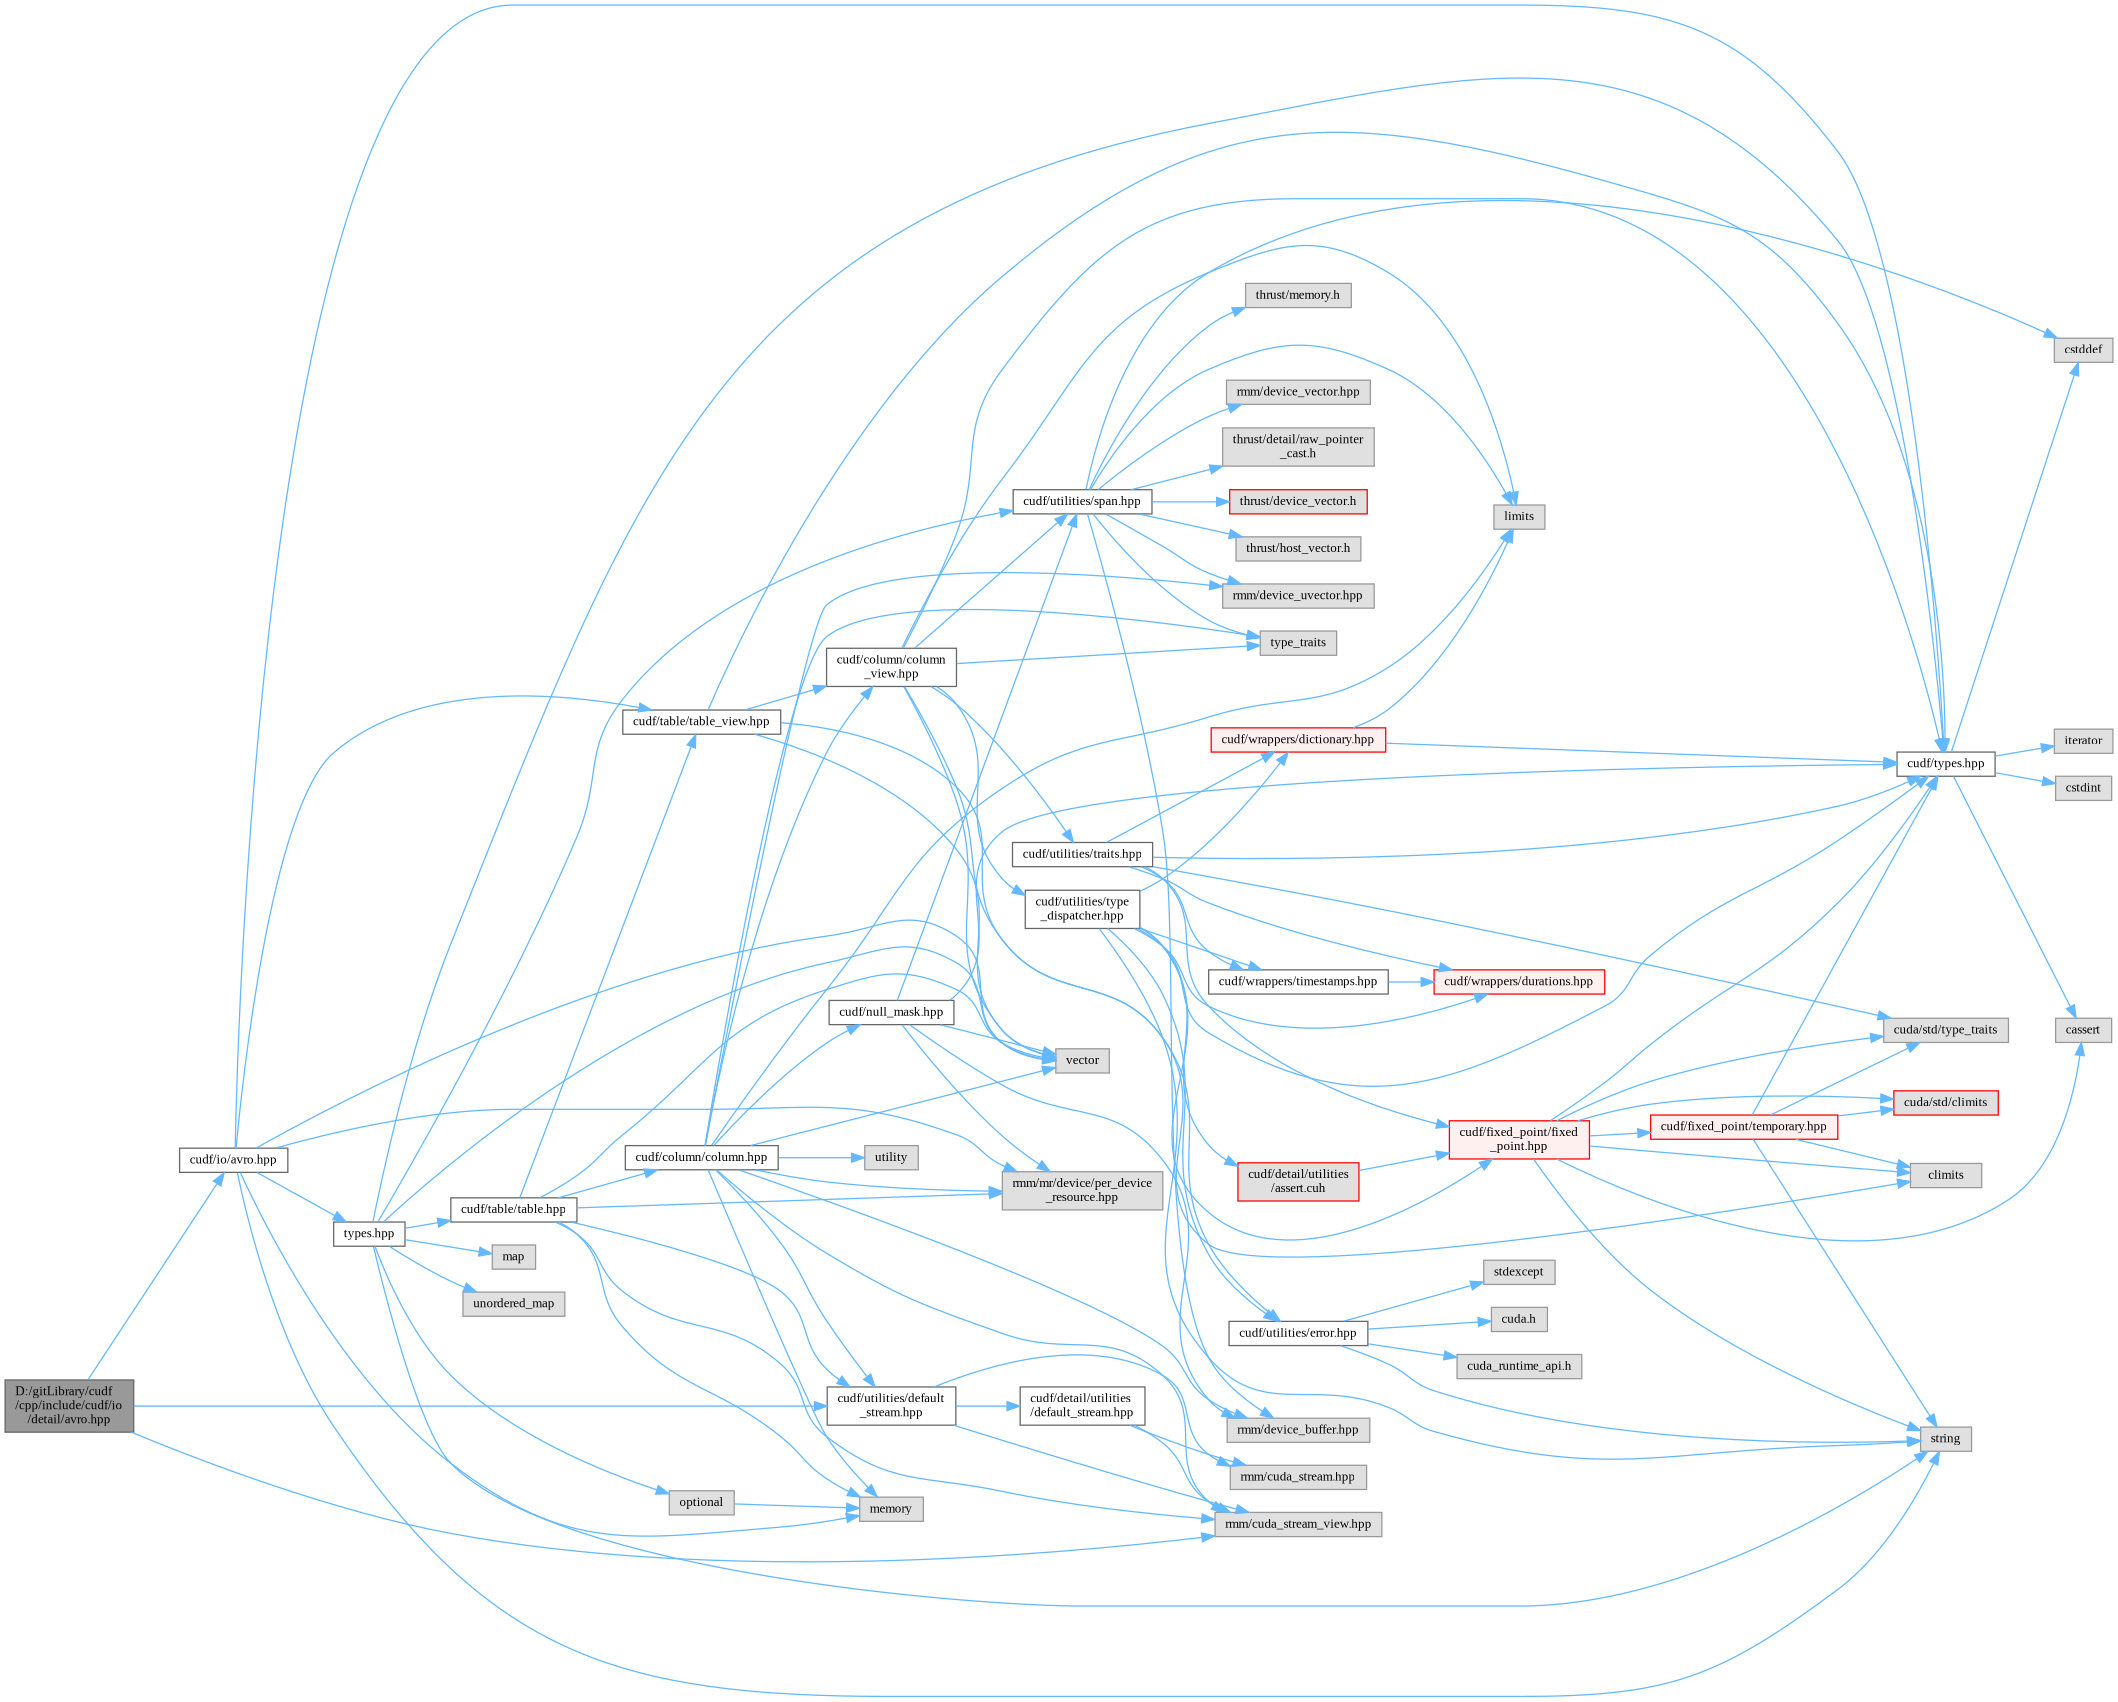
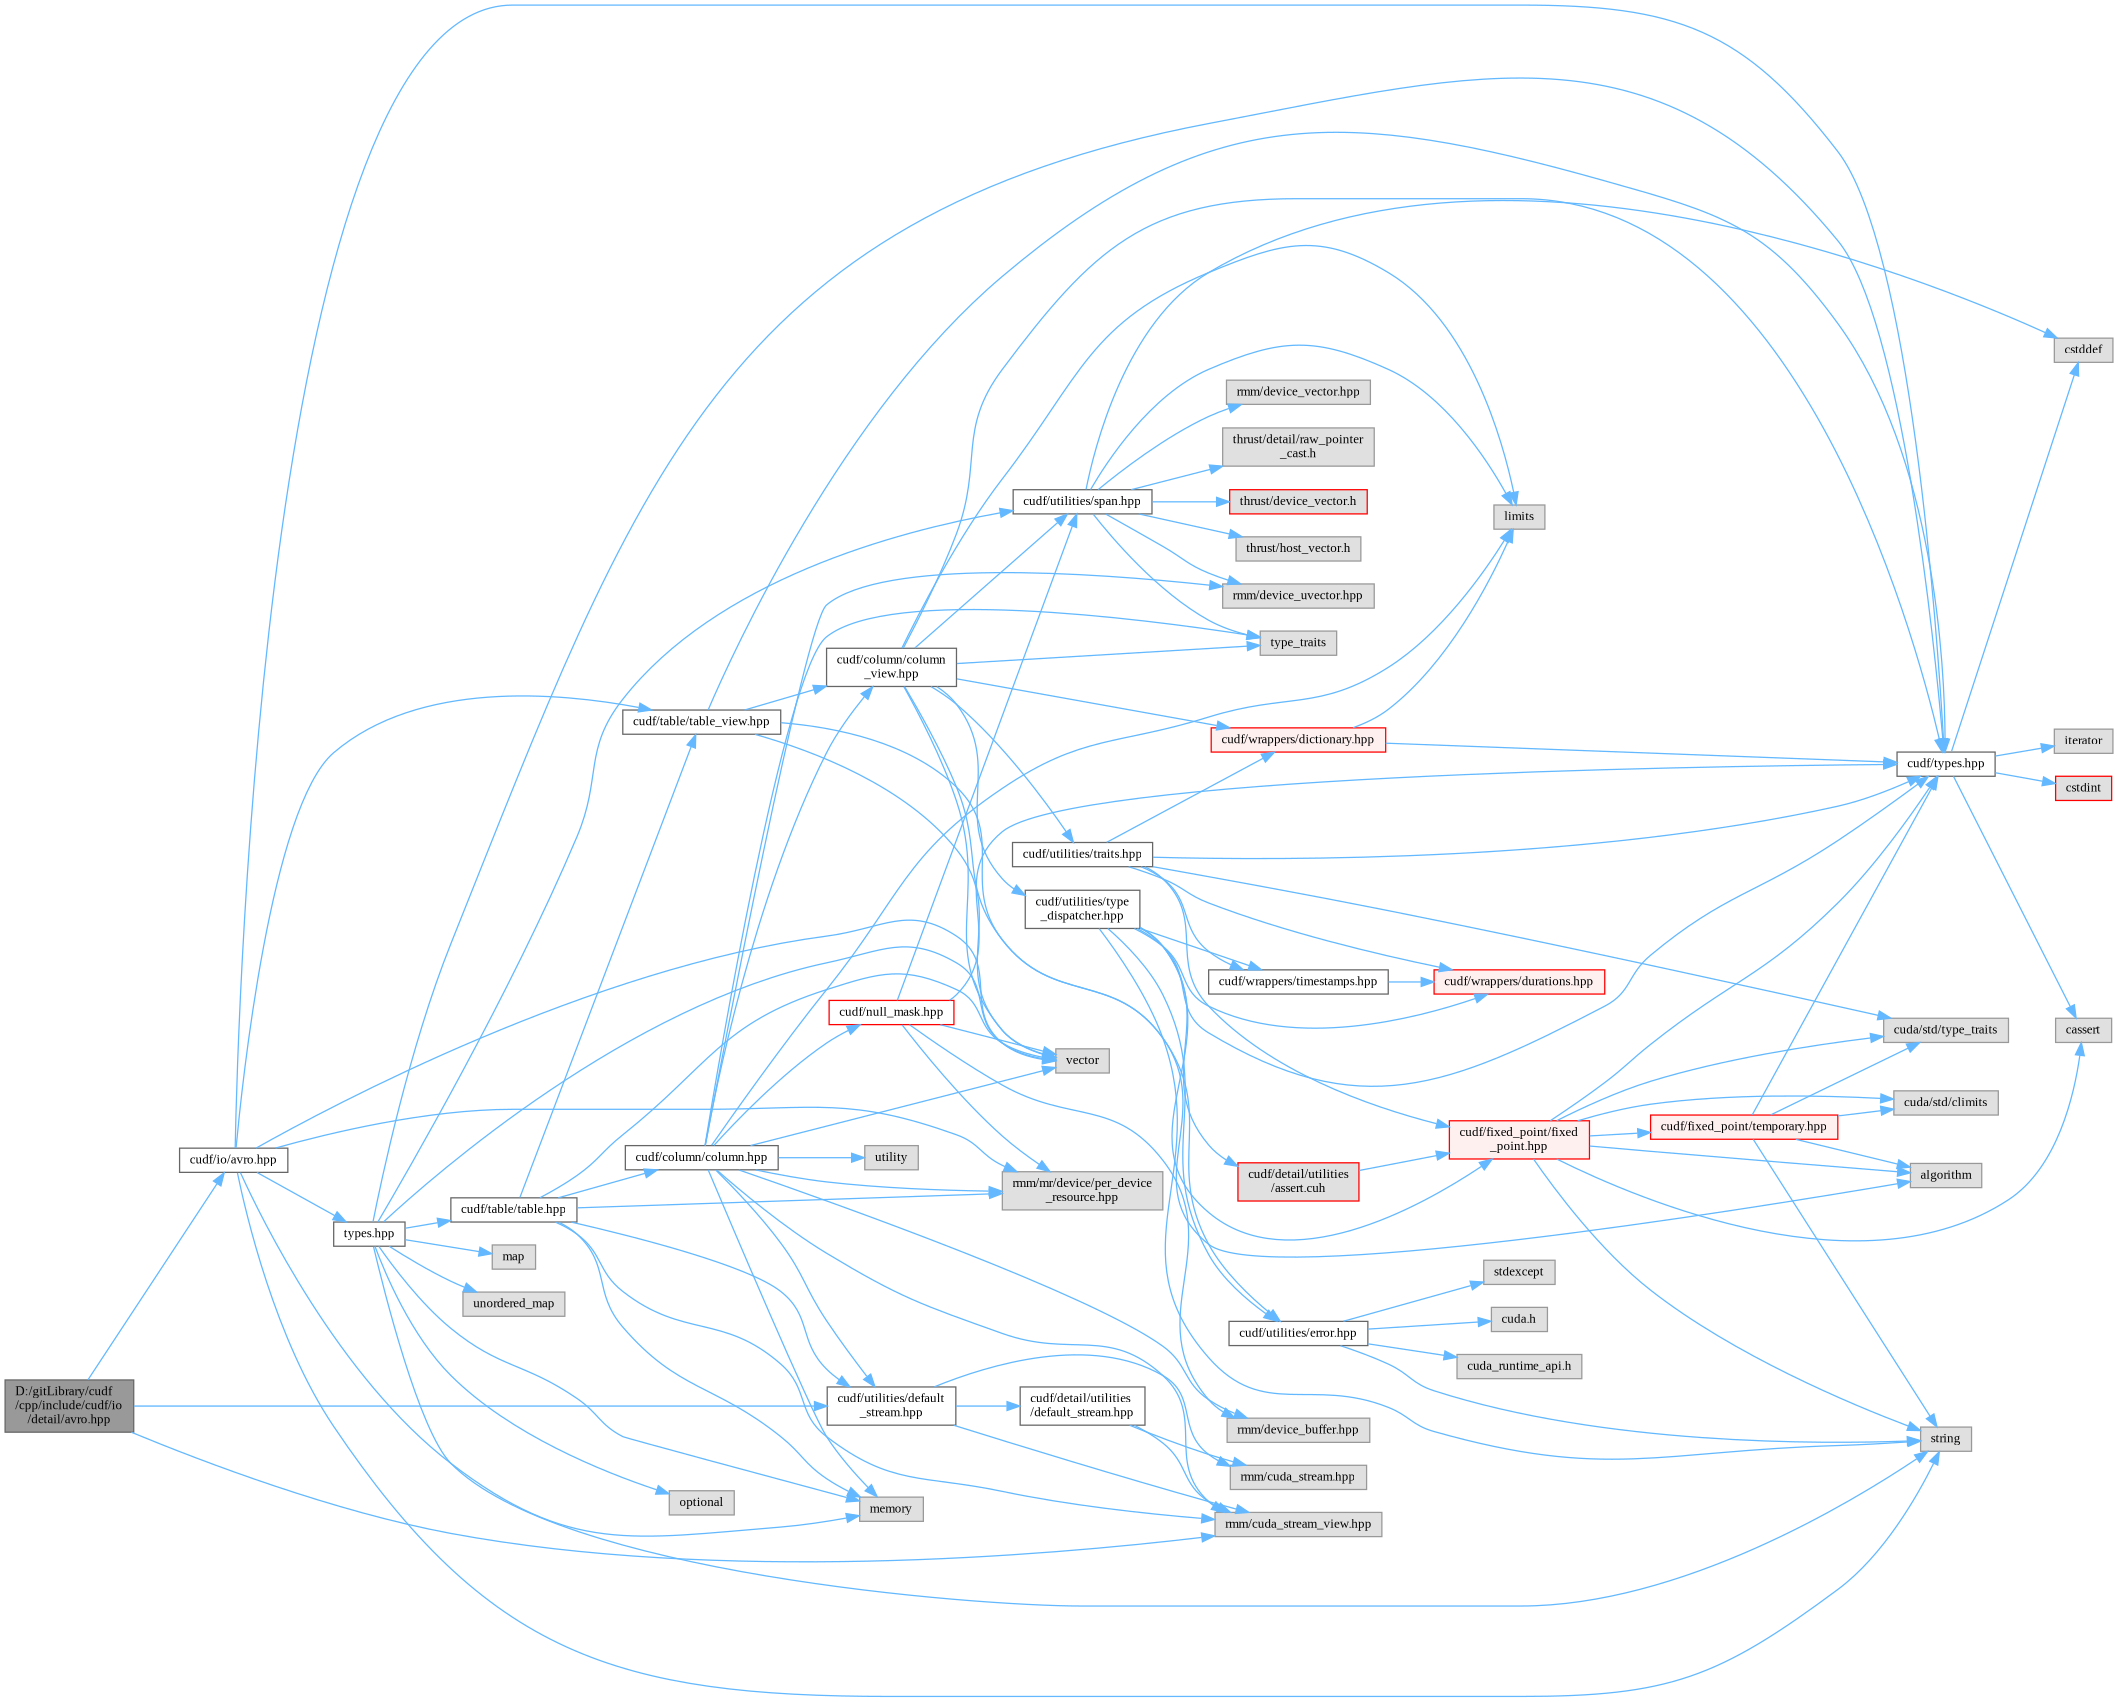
node "thrust/memory.h": removed
node "cstdint": color grey60 -> red
edge "cudf/utilities/type _dispatcher.hpp" -> "cudf/wrappers/dictionary.hpp": now "cudf/column/column _view.hpp" -> "cudf/wrappers/dictionary.hpp"
edge "cudf/utilities/span.hpp" -> "rmm/device_buffer.hpp": removed
node "cudf/null_mask.hpp": color grey40 -> red
node "cuda/std/climits": color red -> grey60
node "climits": label "climits" -> "algorithm"
edge "optional" -> "memory": now "types.hpp" -> "memory"
